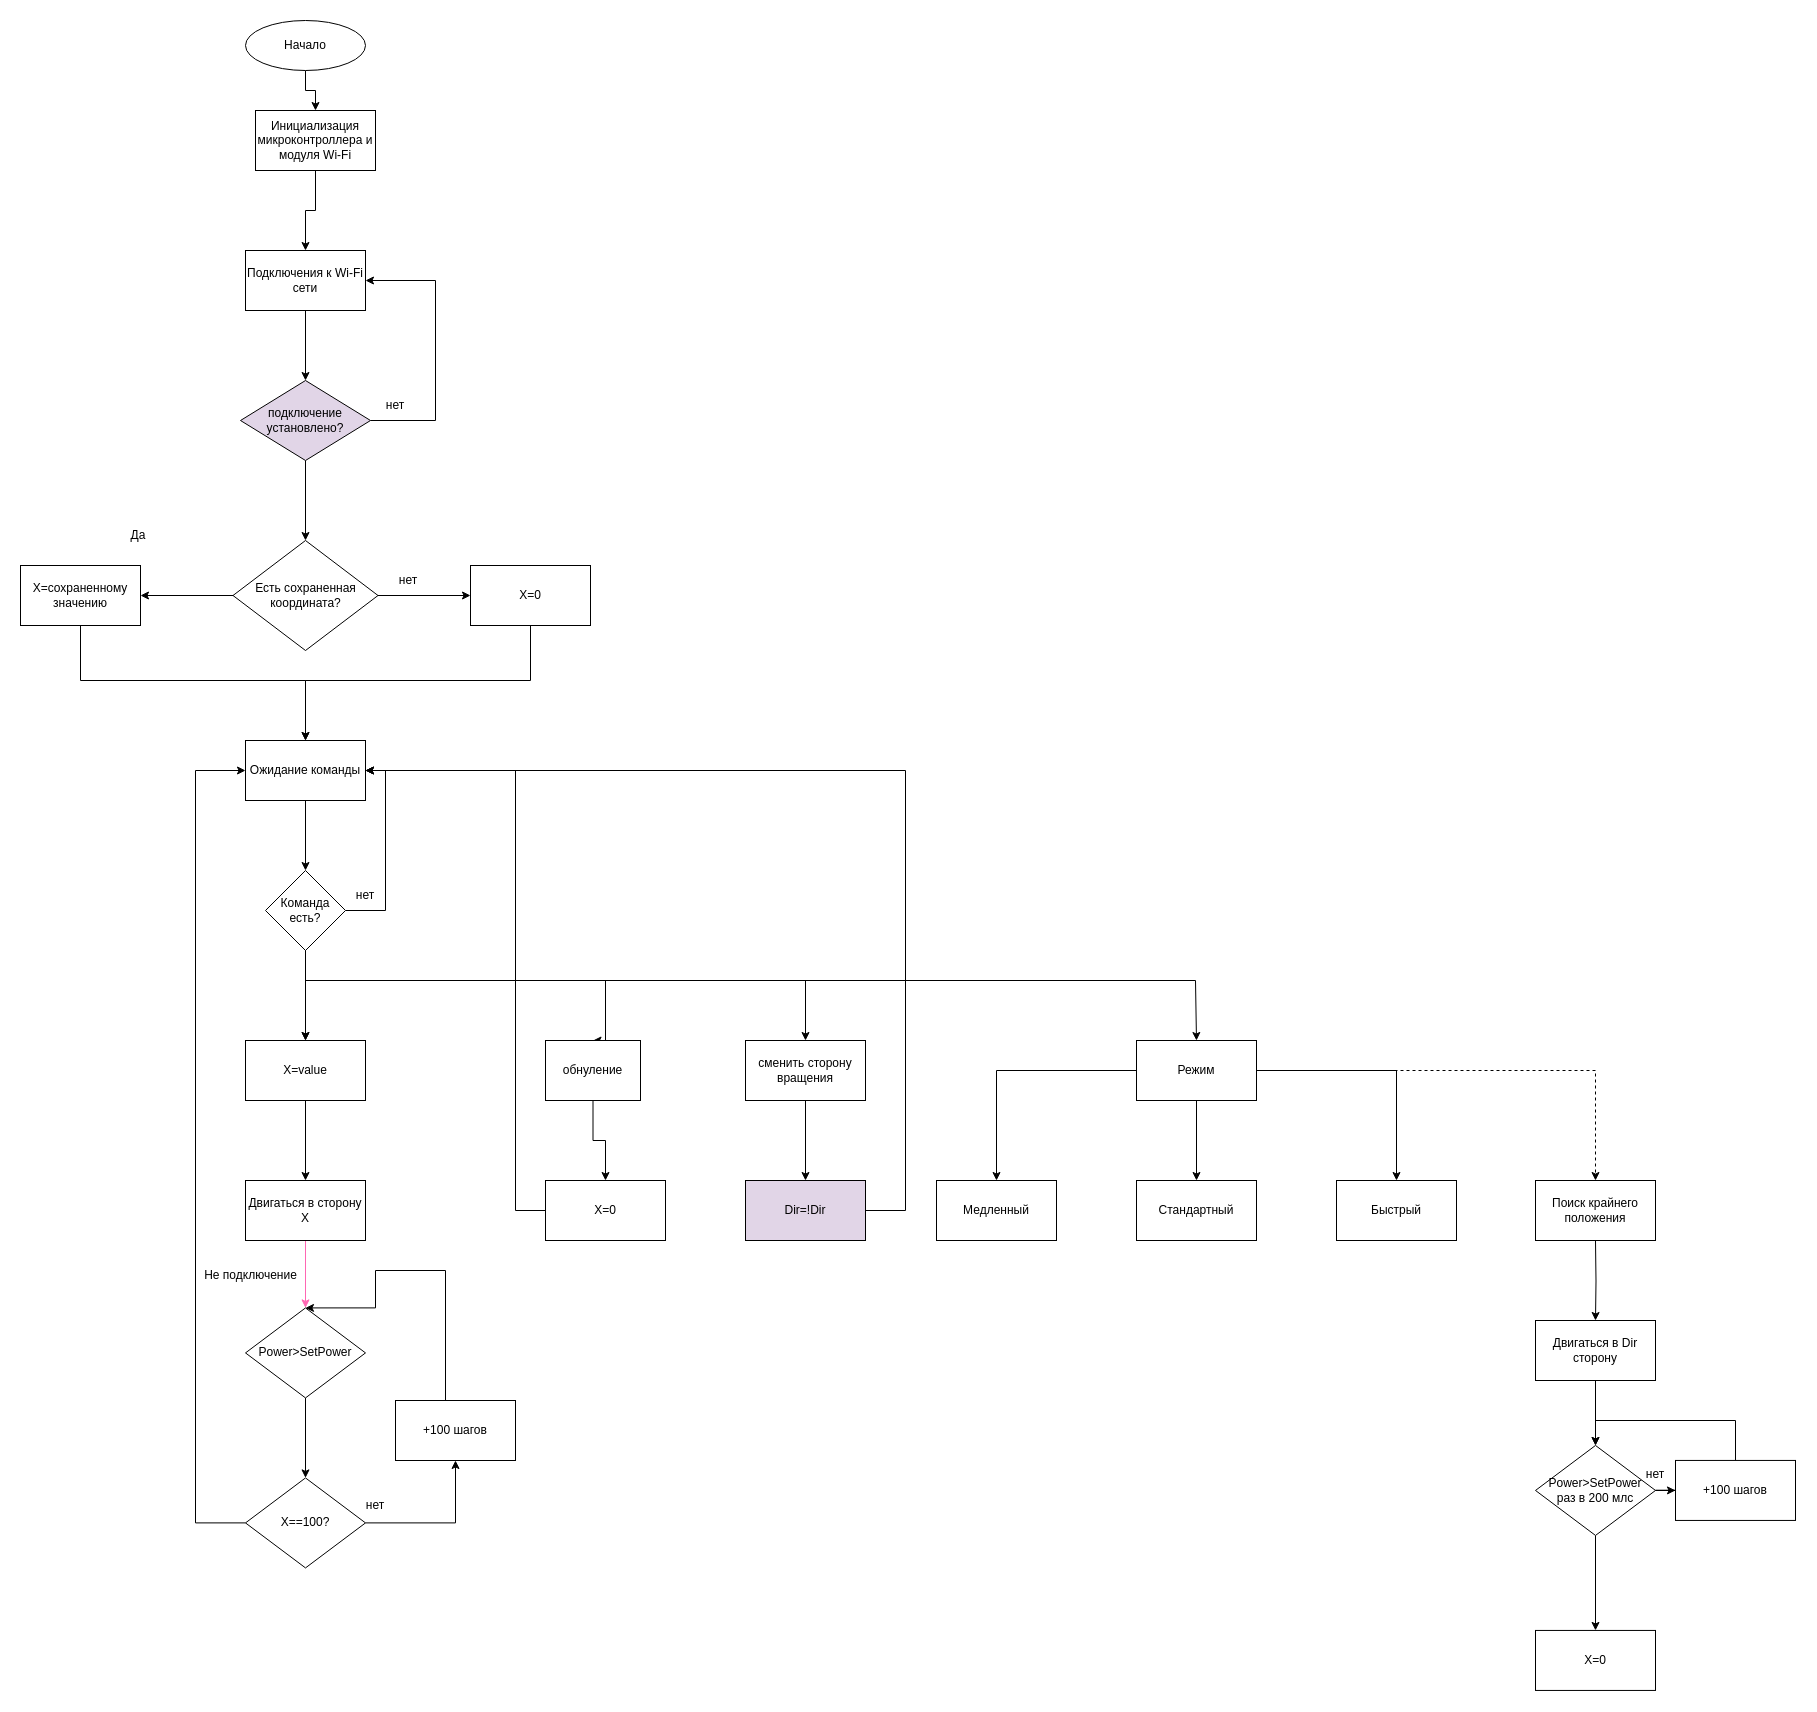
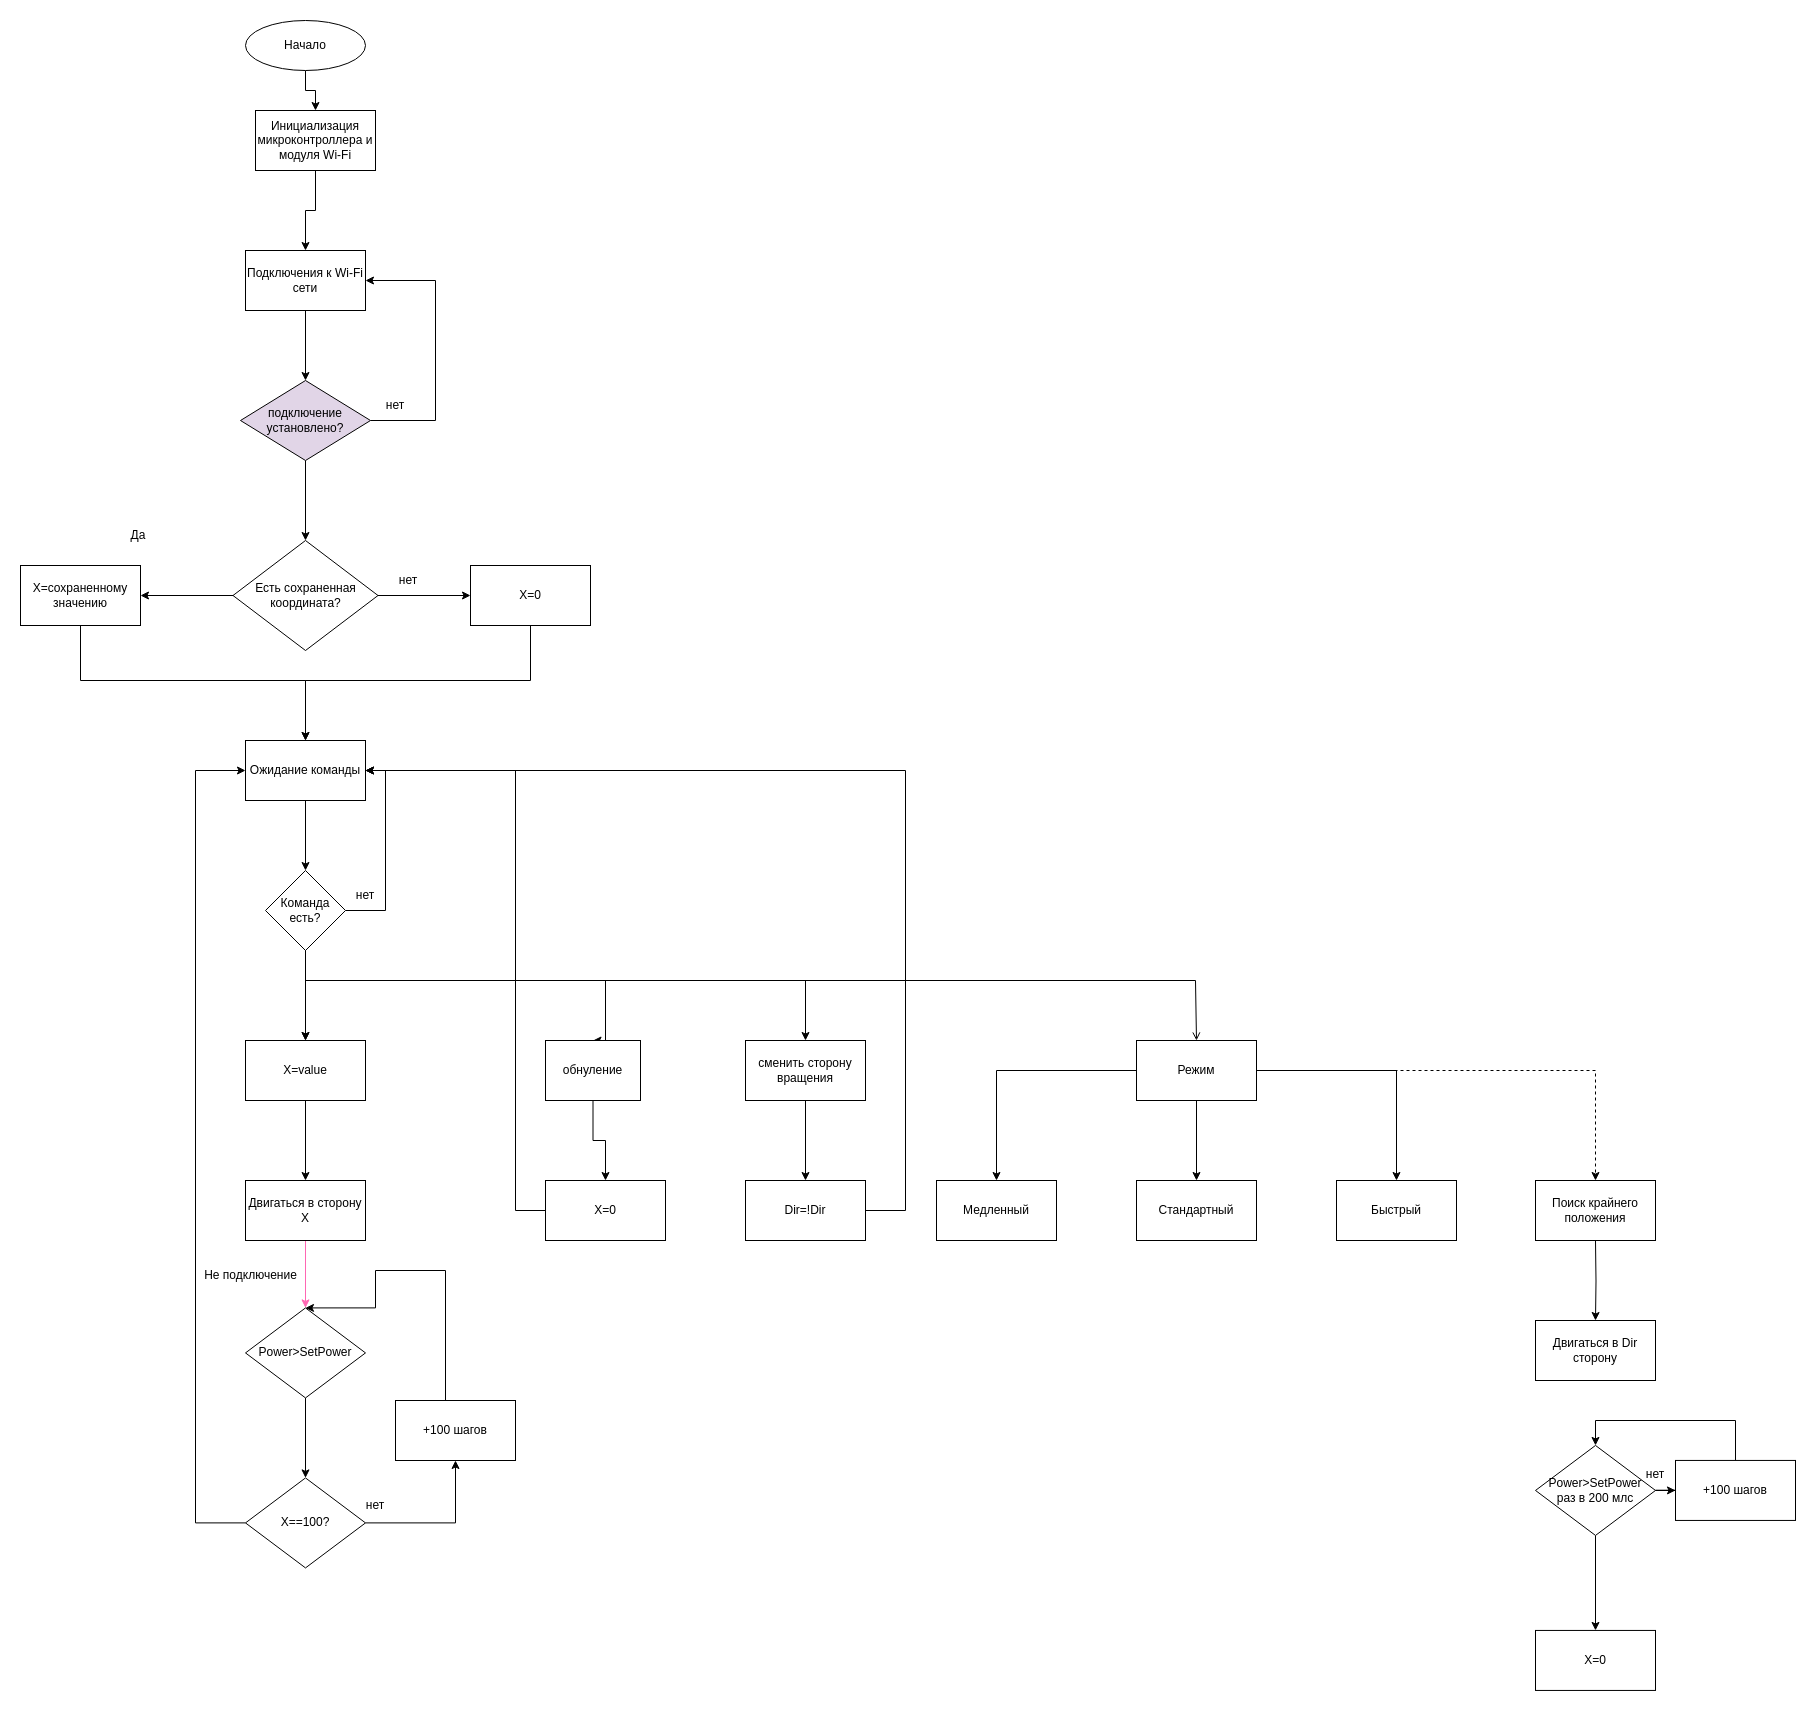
edge "Команда есть?" -> "Режим": arrowhead classic -> open
node "Dir=!Dir": fillcolor #e1d5e7 -> #ffffff
edge "Двигаться в Dir сторону" -> "Power>SetPower раз в 200 млс": removed
